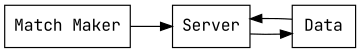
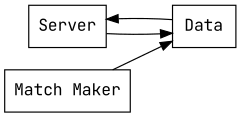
edge "Match Maker" -> "Server": now "Match Maker" -> "Data"
